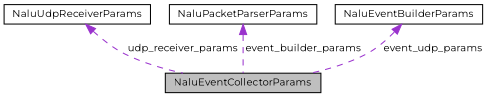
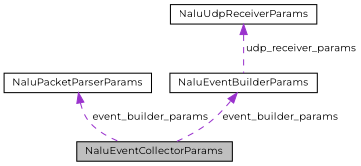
edge "NaluEventCollectorParams" -> "NaluEventBuilderParams": label " event_udp_params" -> " event_builder_params"
edge "NaluEventCollectorParams" -> "NaluUdpReceiverParams": now "NaluEventBuilderParams" -> "NaluUdpReceiverParams"
